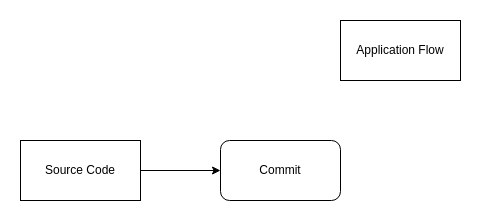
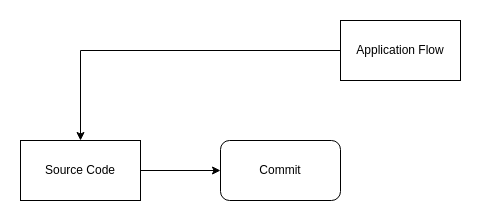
edge "Application Flow" -> "Source Code": added
